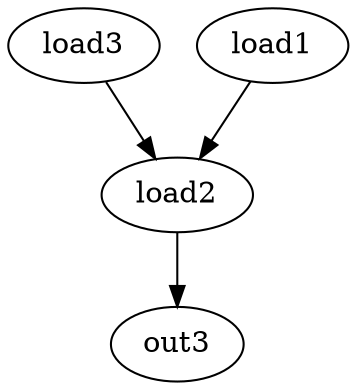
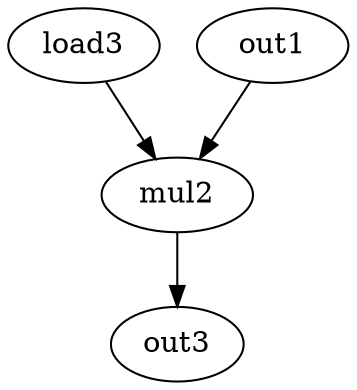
node "load1": label "load1" -> "out1"
node "load2": label "load2" -> "mul2"
